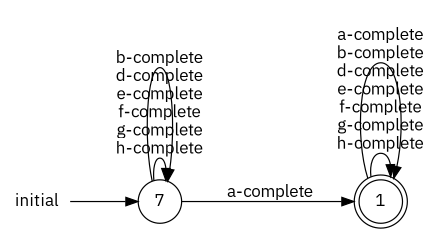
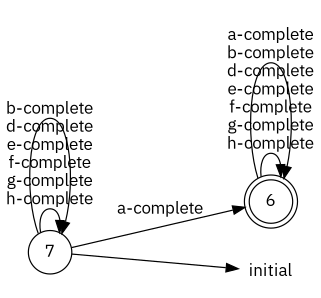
edge "initial" -> "7": reversed
node "1": label "1" -> "6"
